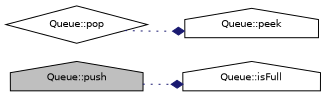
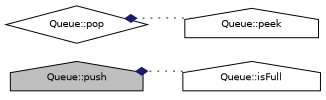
edge "Queue::pop" -> "Queue::peek": reversed
edge "Queue::push" -> "Queue::isFull": reversed
